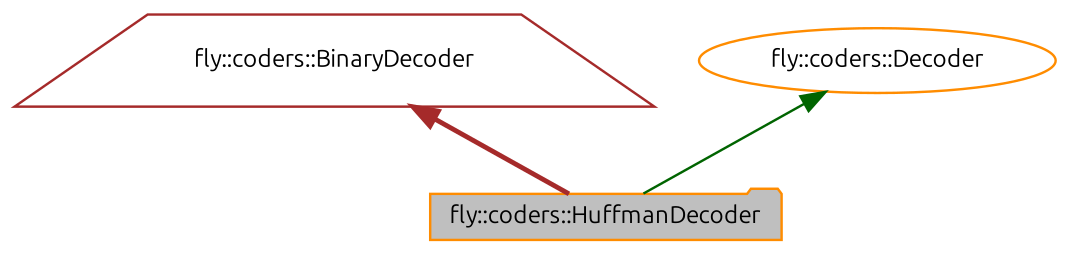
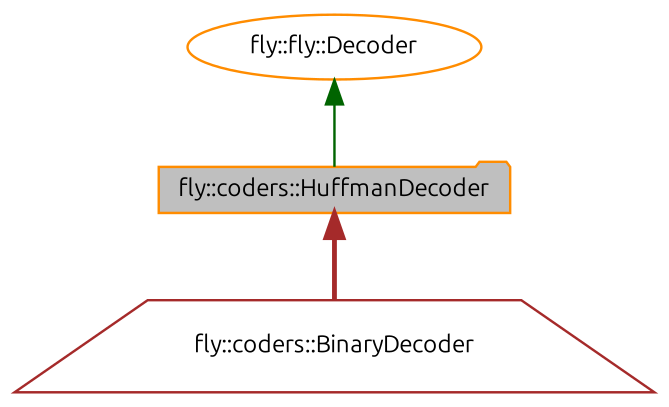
node "fly::coders::Decoder": label "fly::coders::Decoder" -> "fly::fly::Decoder"
edge "fly::coders::HuffmanDecoder" -> "fly::coders::BinaryDecoder": reversed
